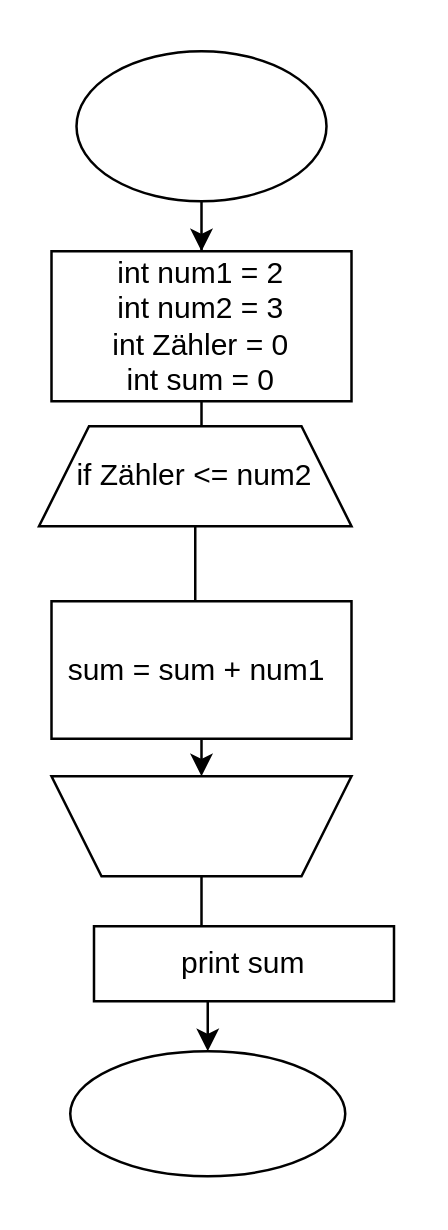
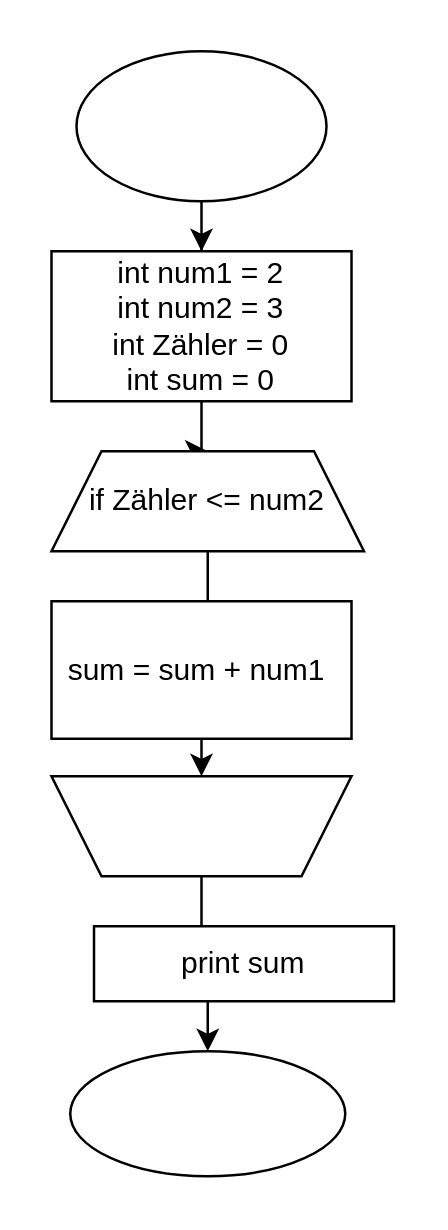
node "if Zähler <= num2": moved (195, 476) -> (208, 501)
